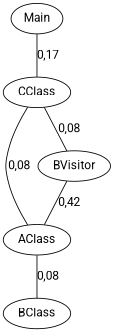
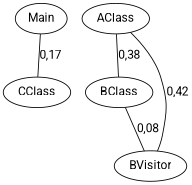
edge "CClass" -- "BVisitor": now "BClass" -- "BVisitor"
edge "CClass" -- "AClass": removed, label "0,08"
edge "AClass" -- "BClass": label "0,08" -> "0,38"
